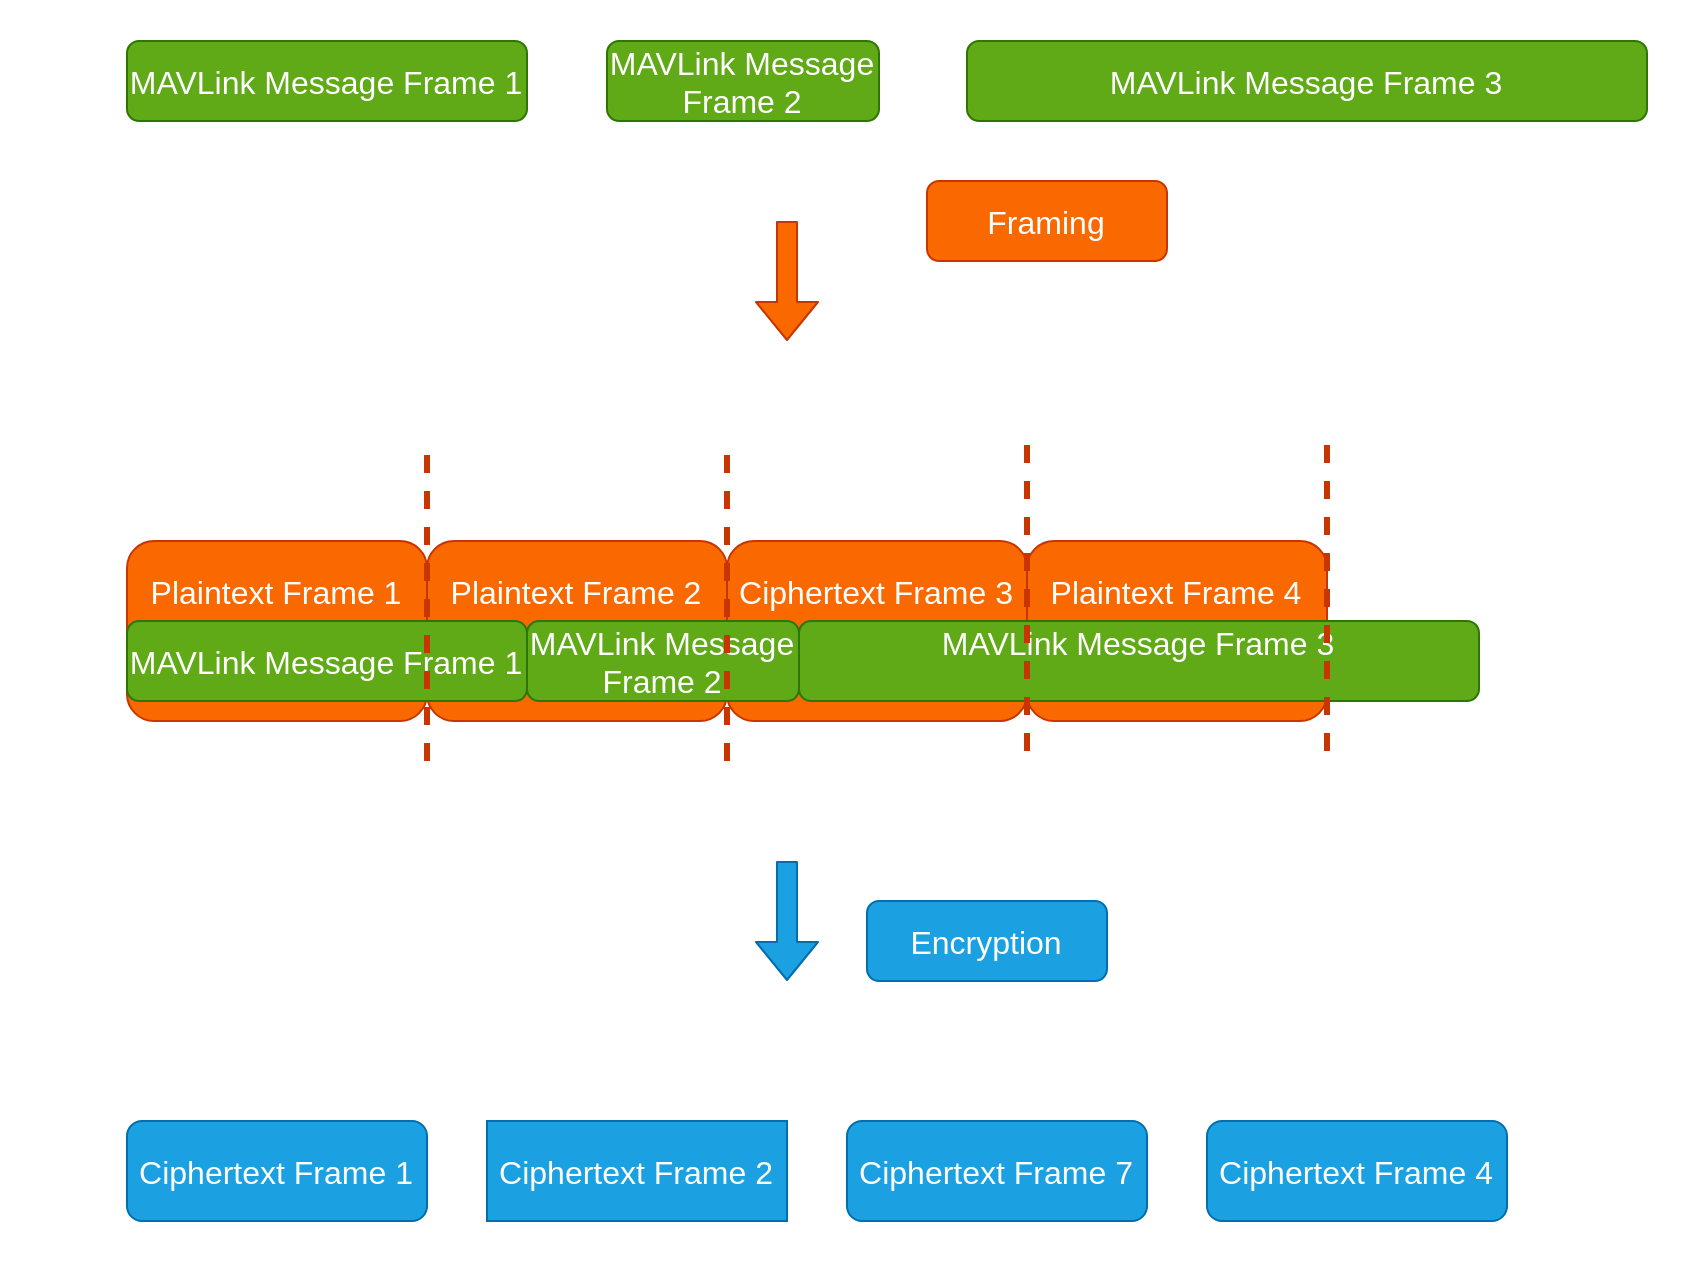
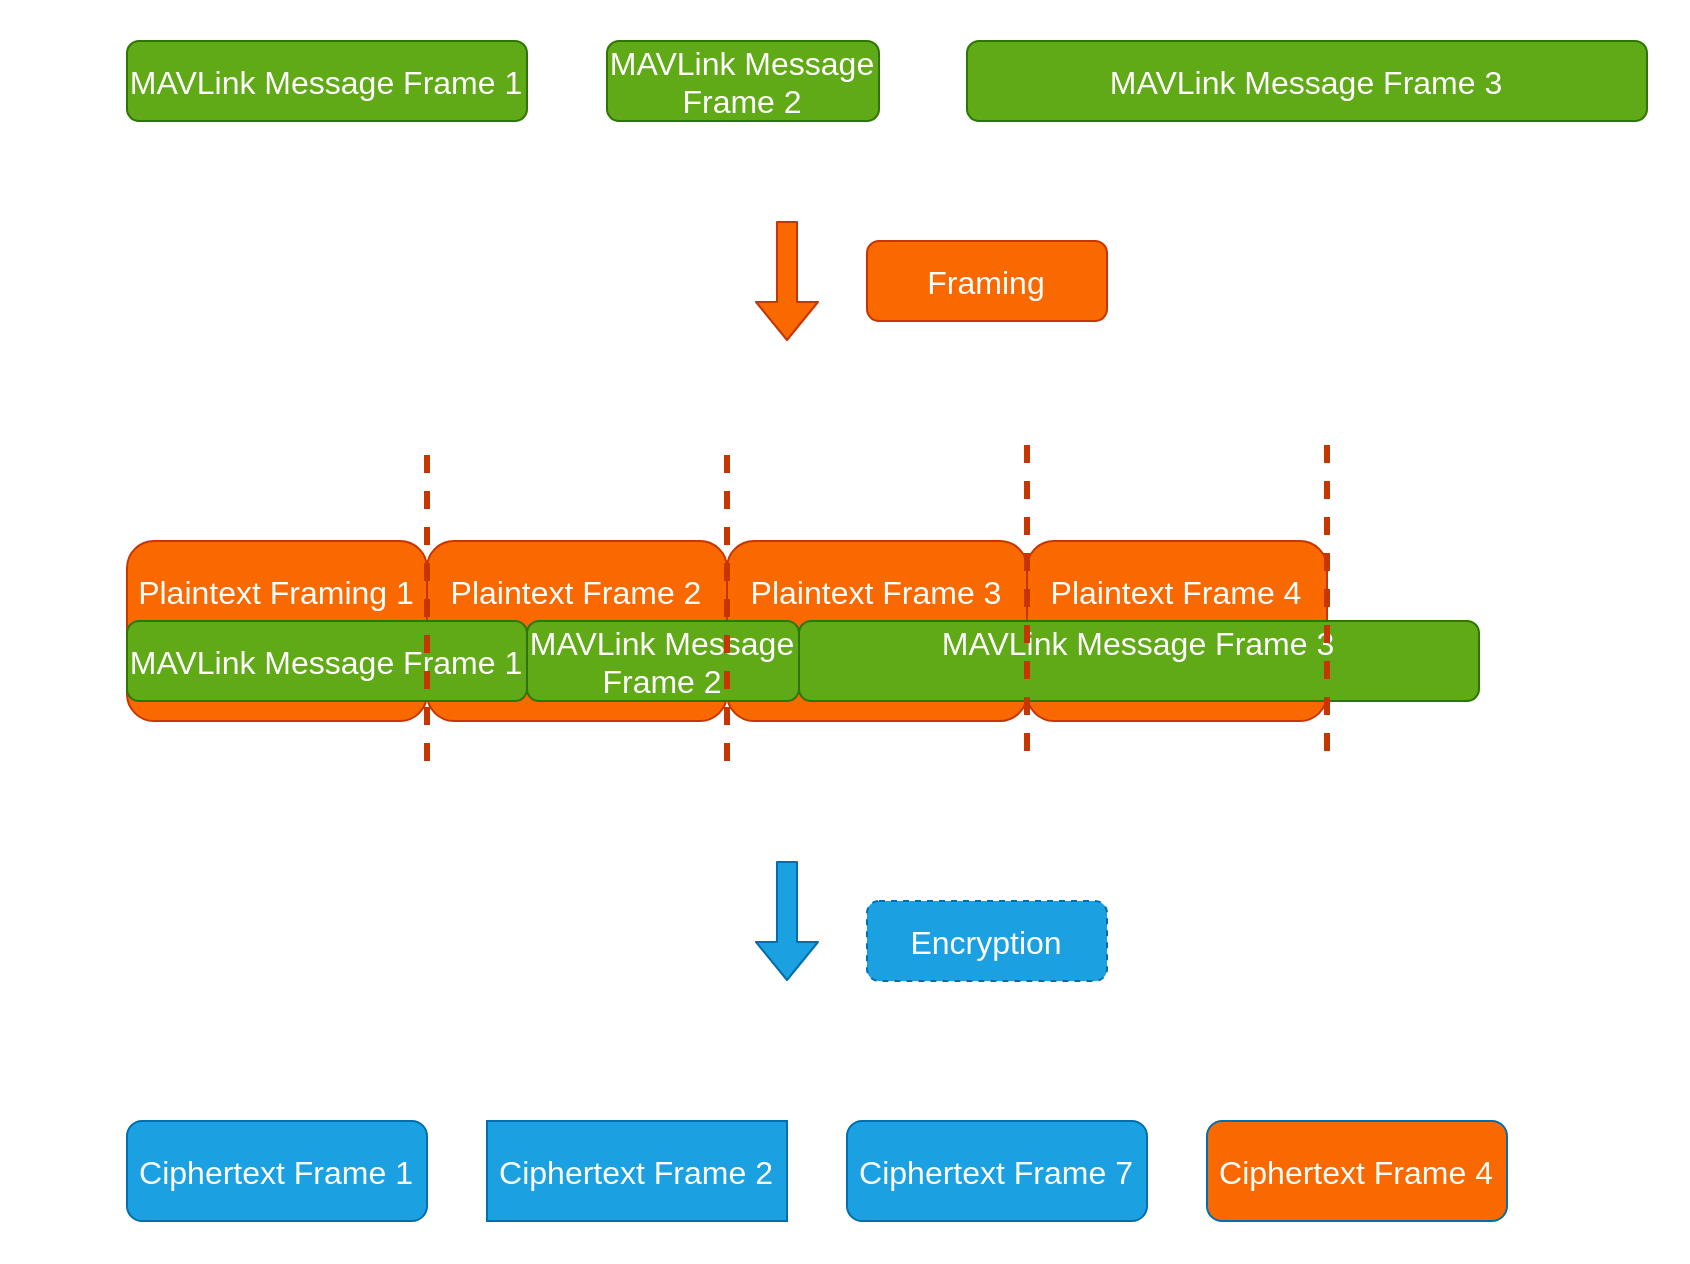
node "Framing": moved (1047, 221) -> (987, 281)
node "Plaintext Frame 1": label "Plaintext Frame 1" -> "Plaintext Framing 1"
node "Ciphertext Frame 3": label "Ciphertext Frame 3" -> "Plaintext Frame 3"
node "Encryption": style solid -> dashed
node "Ciphertext Frame 4": fillcolor #1ba1e2 -> #fa6800
